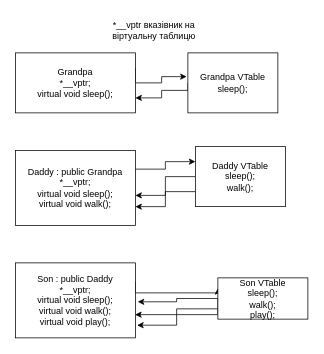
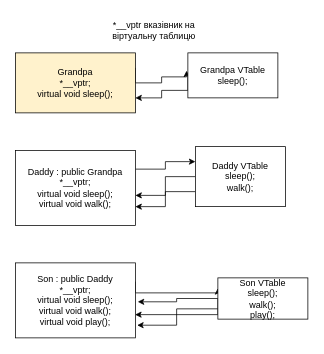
node "Grandpa *__vptr; virtual void sleep();": fillcolor #ffffff -> #fff2cc
node "Grandpa VTable sleep();": size 90x60 -> 90x45
